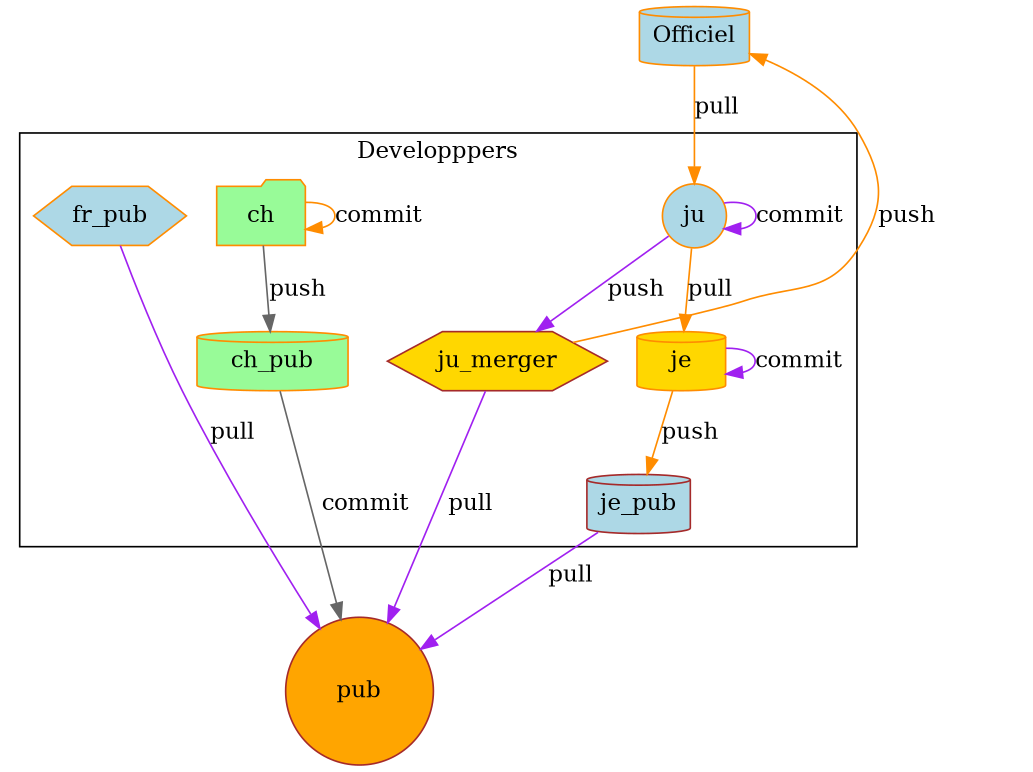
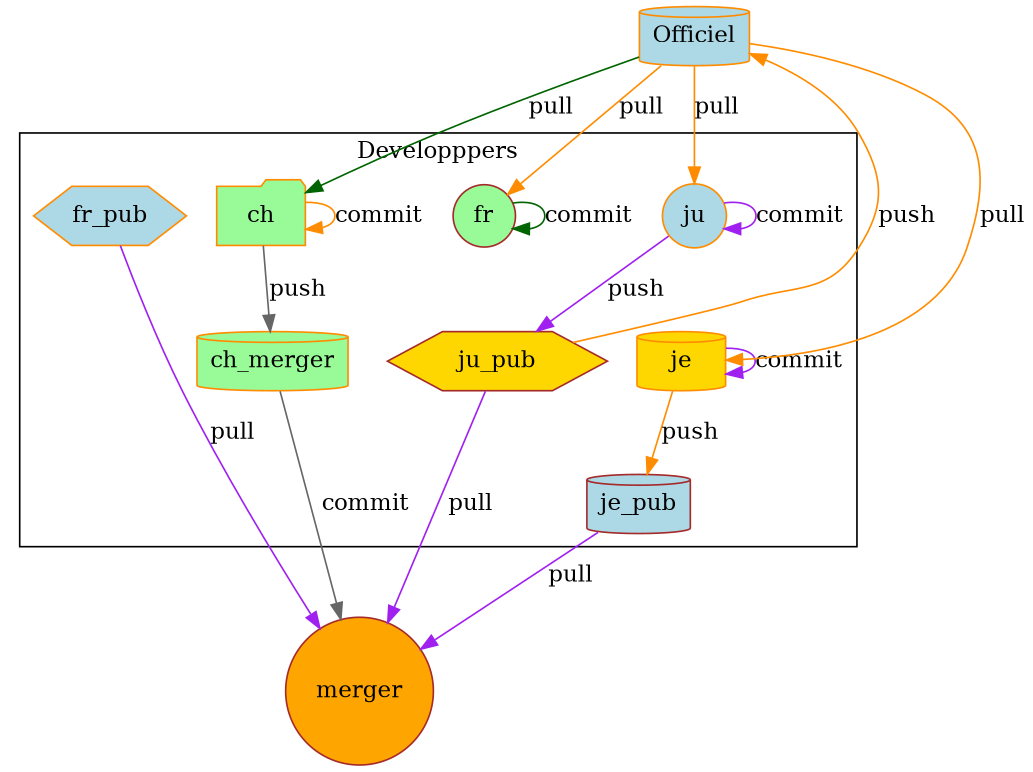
edge "Officiel" -> "ch": added, label "pull"
node "fr": added
edge "ju" -> "je": now "Officiel" -> "je"
node "ch_pub": label "ch_pub" -> "ch_merger"
node "ju_merger": label "ju_merger" -> "ju_pub"
node "pub": label "pub" -> "merger"
